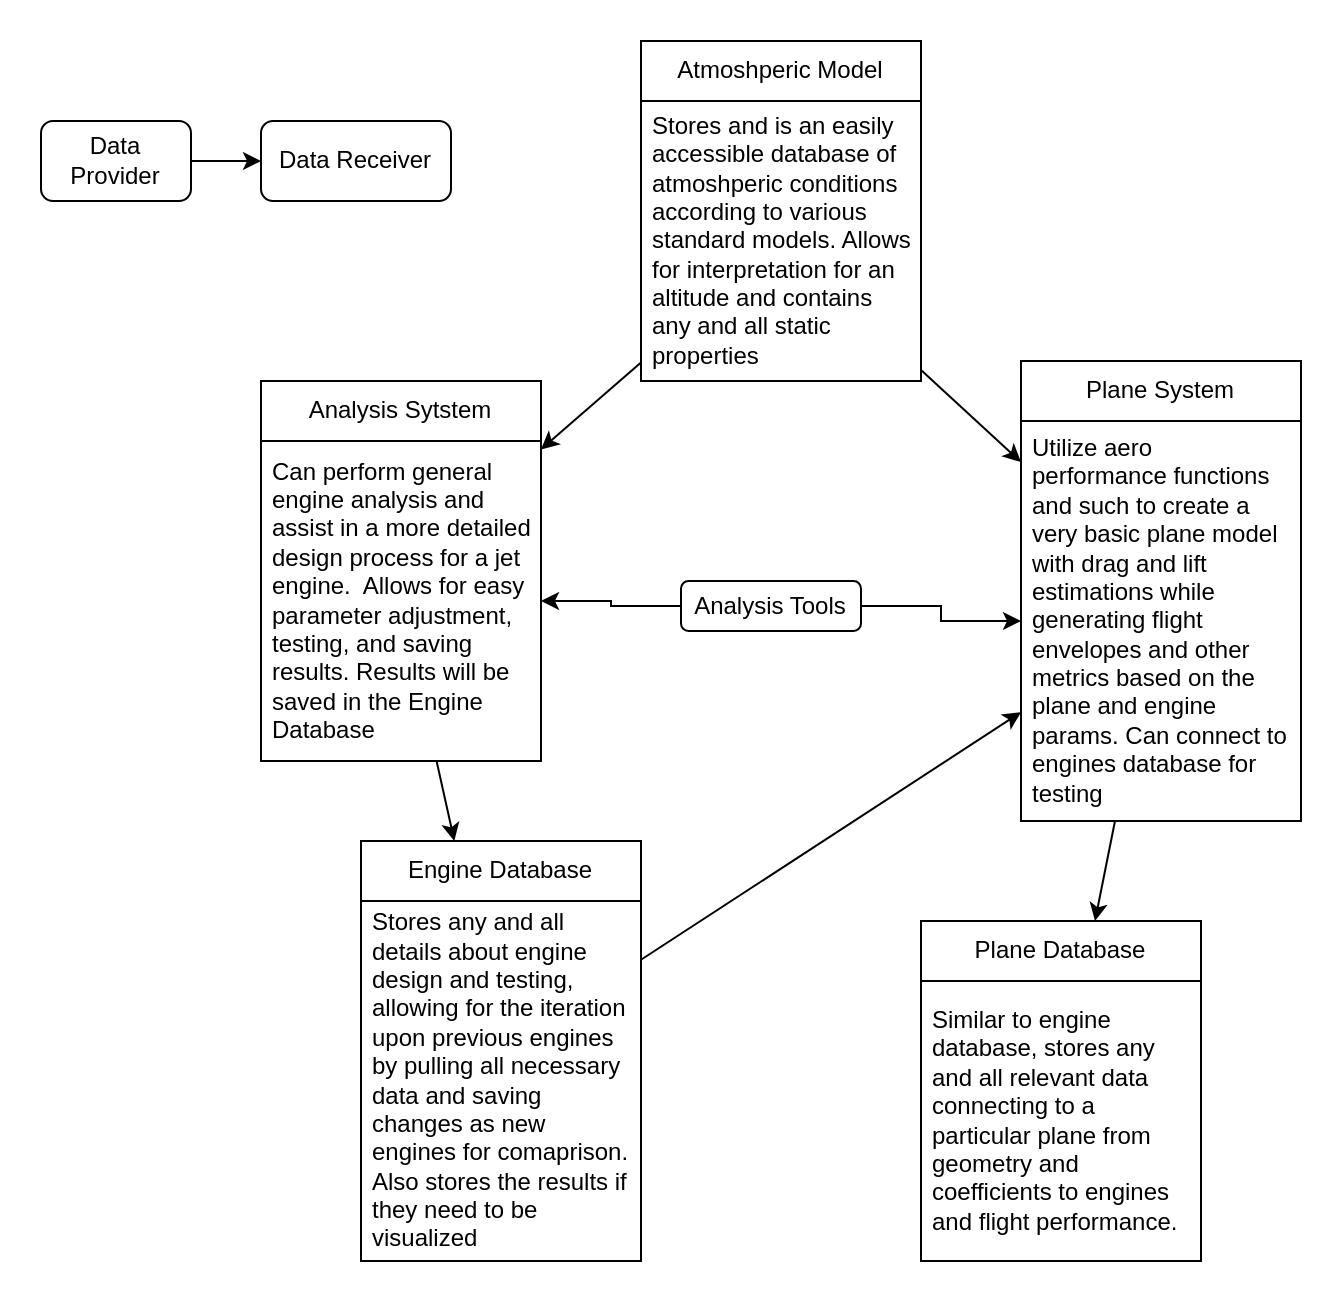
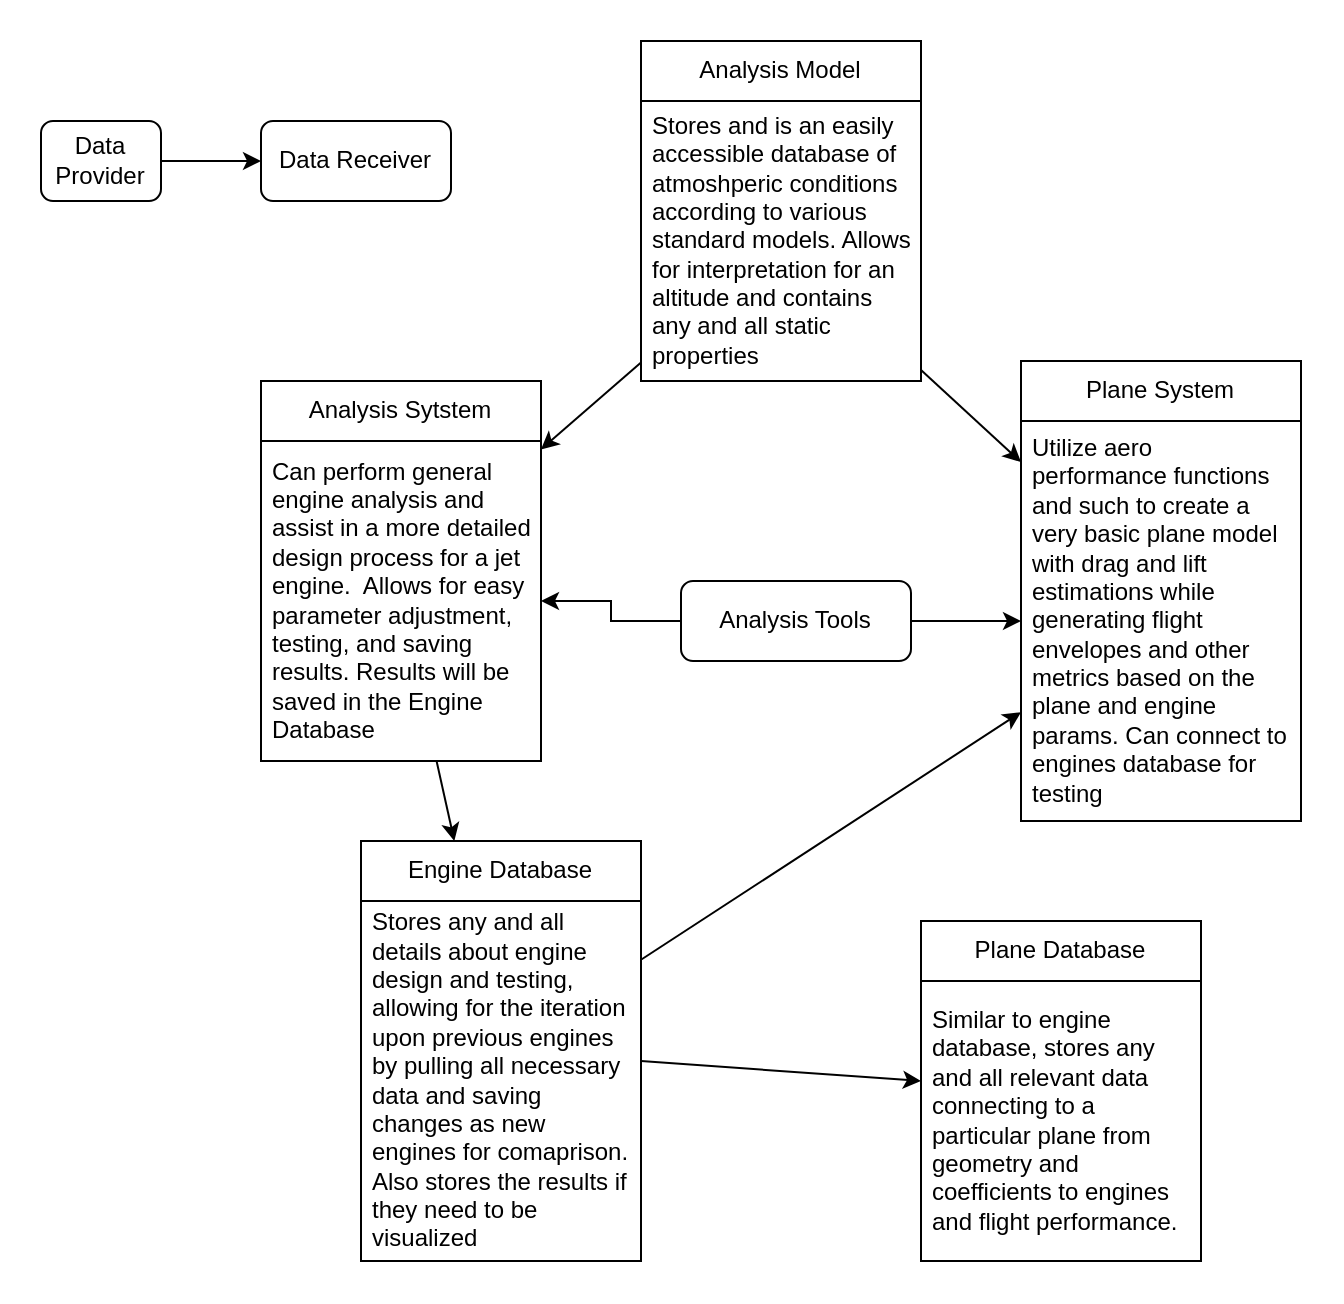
node "Atmoshperic Model": label "Atmoshperic Model" -> "Analysis Model"
node "Data Provider": size 150x80 -> 120x80
node "Analysis Tools": size 180x50 -> 230x80
edge "Plane System" -> "Plane Database": removed
edge "Engine Database" -> "Plane Database": added
